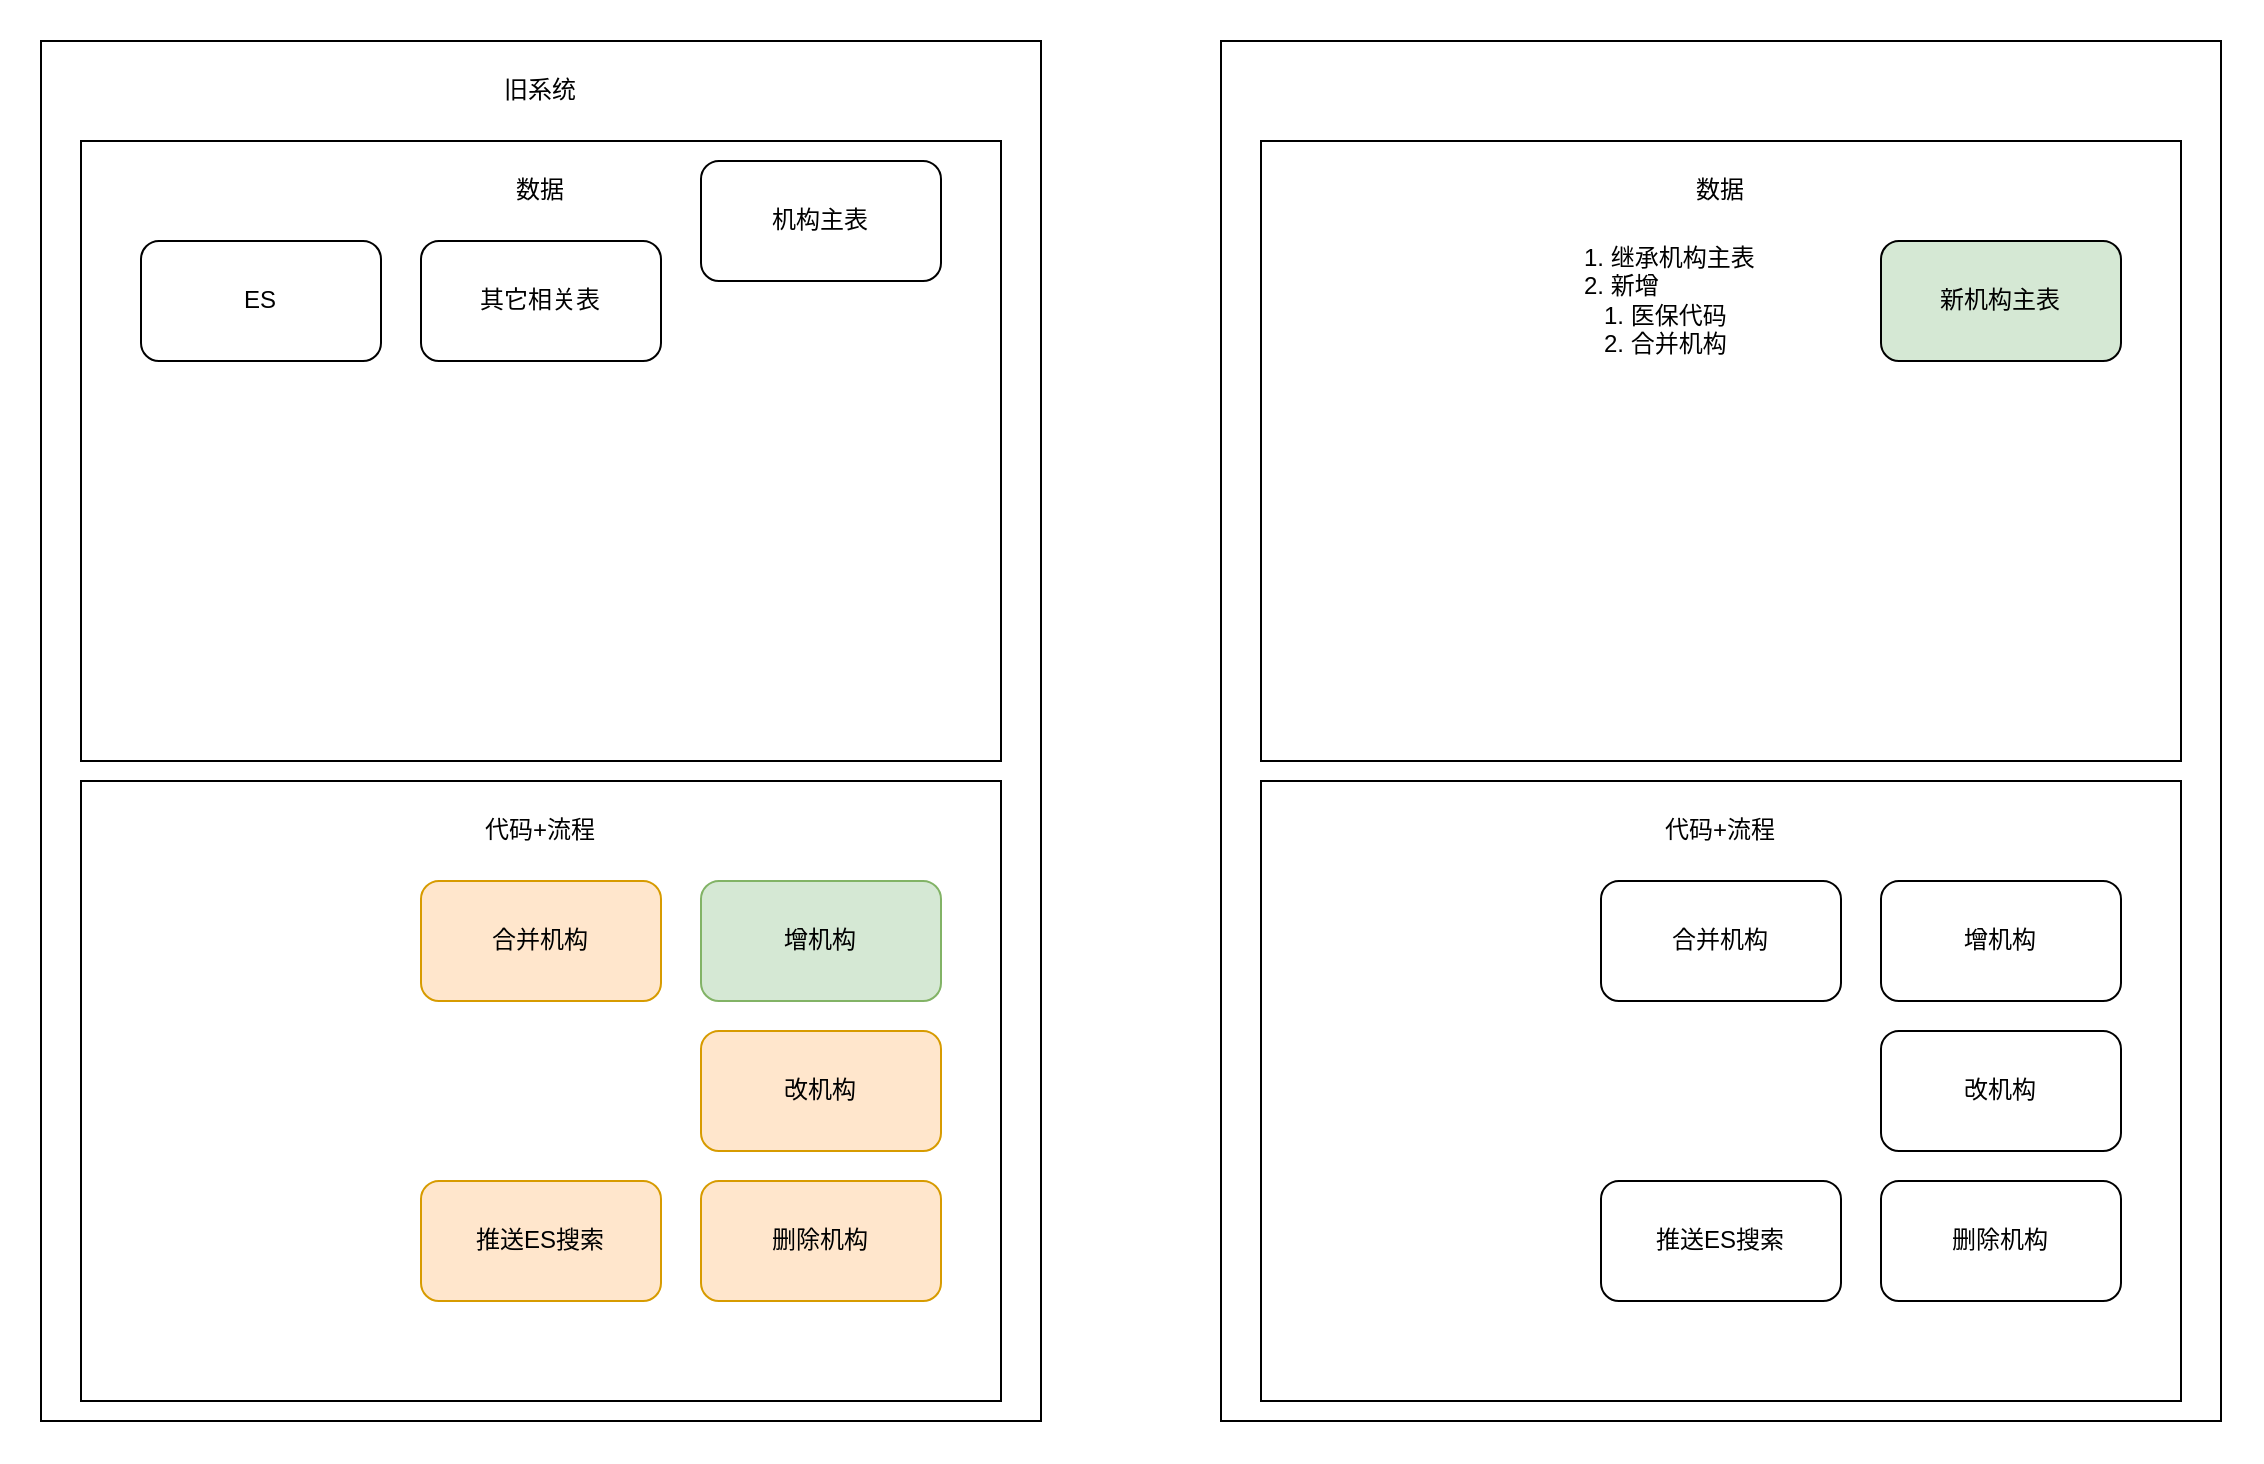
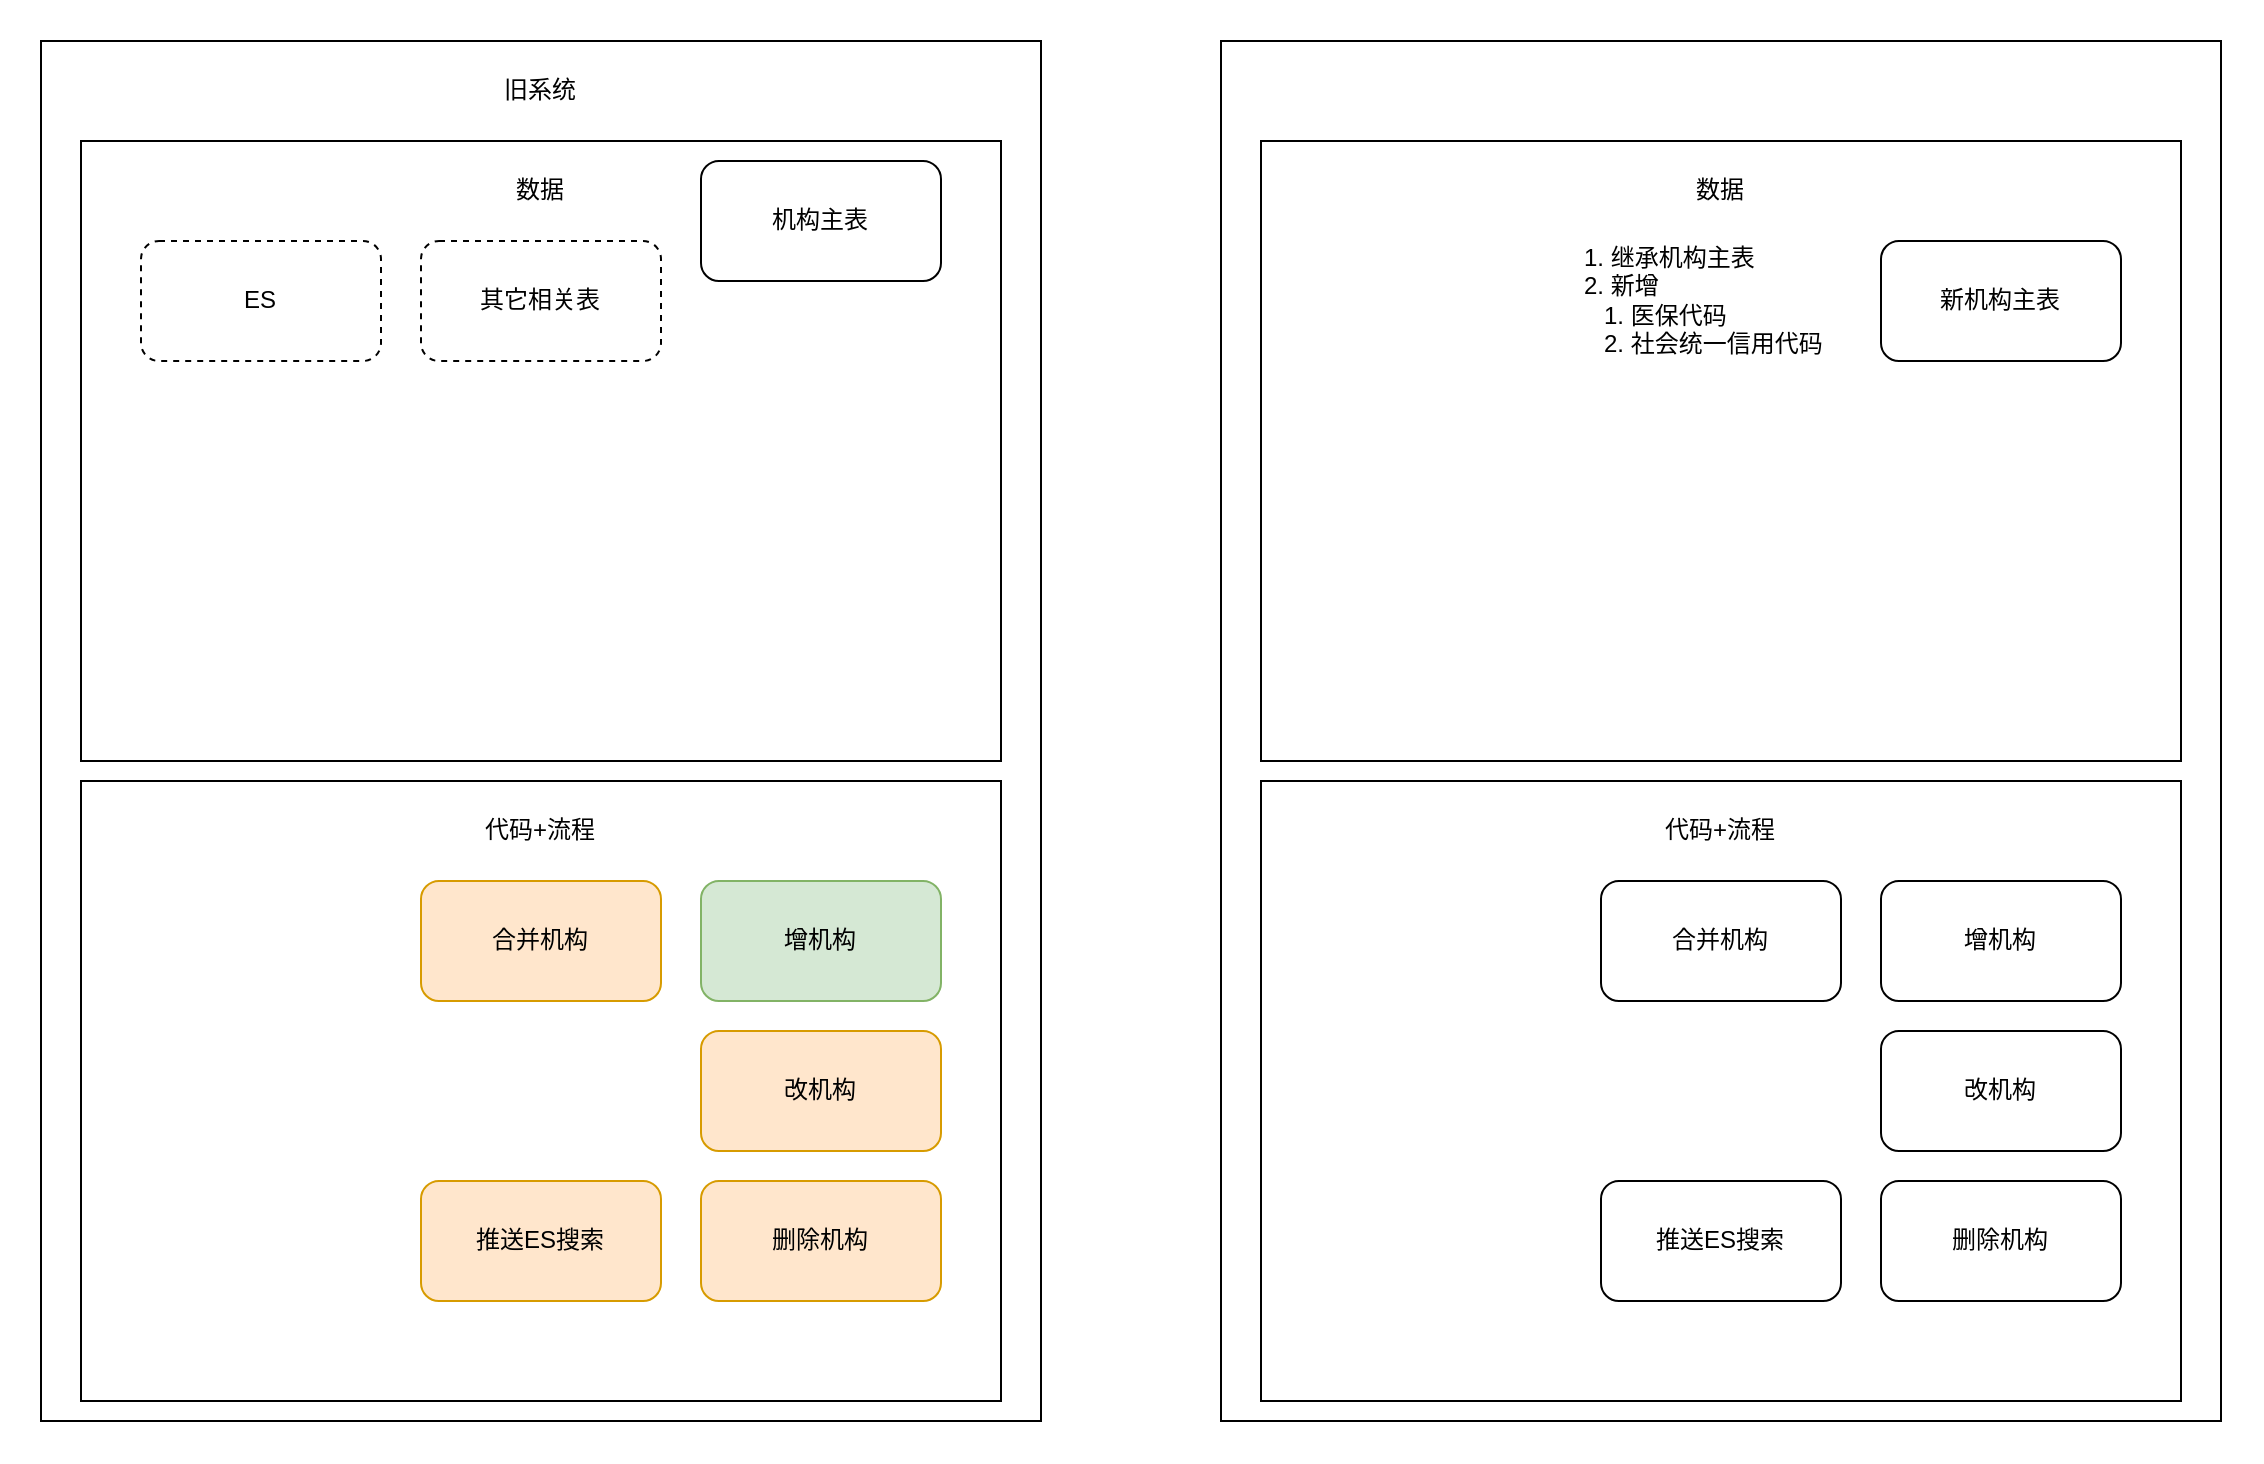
node "ES": style solid -> dashed
node "其它相关表": style solid -> dashed
node "1. 继承机构主表2. 新增 1. 医保代码 2. 合并机构": label "1. 继承机构主表2. 新增 1. 医保代码 2. 合并机构" -> "1. 继承机构主表2. 新增 1. 医保代码 2. 社会统一信用代码"
node "新机构主表": fillcolor #d5e8d4 -> #ffffff
